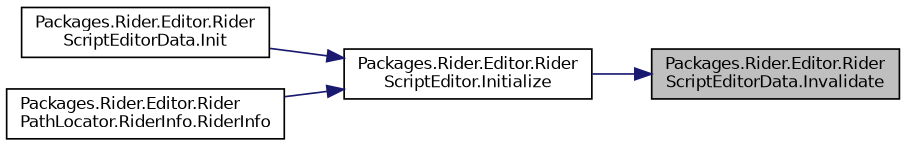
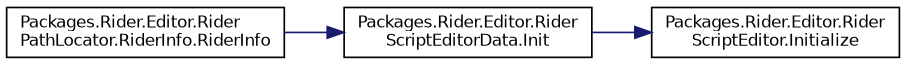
node "Packages.Rider.Editor.Rider ScriptEditorData.Invalidate": removed
edge "Packages.Rider.Editor.Rider PathLocator.RiderInfo.RiderInfo" -> "Packages.Rider.Editor.Rider ScriptEditor.Initialize": now "Packages.Rider.Editor.Rider PathLocator.RiderInfo.RiderInfo" -> "Packages.Rider.Editor.Rider ScriptEditorData.Init"
